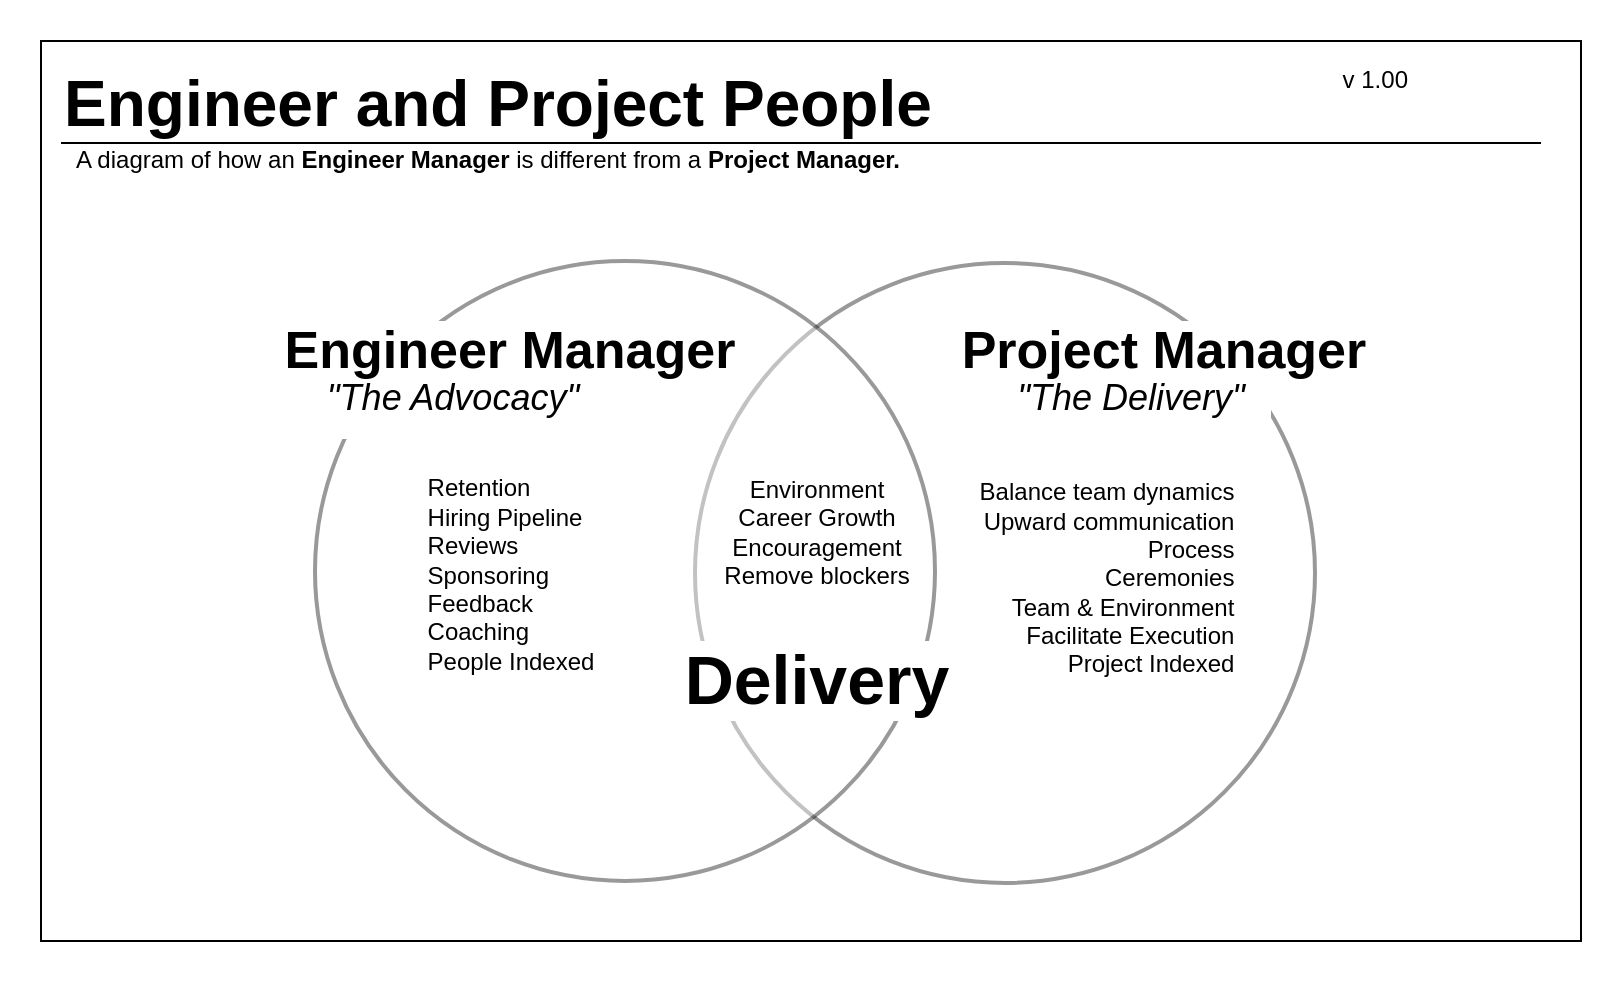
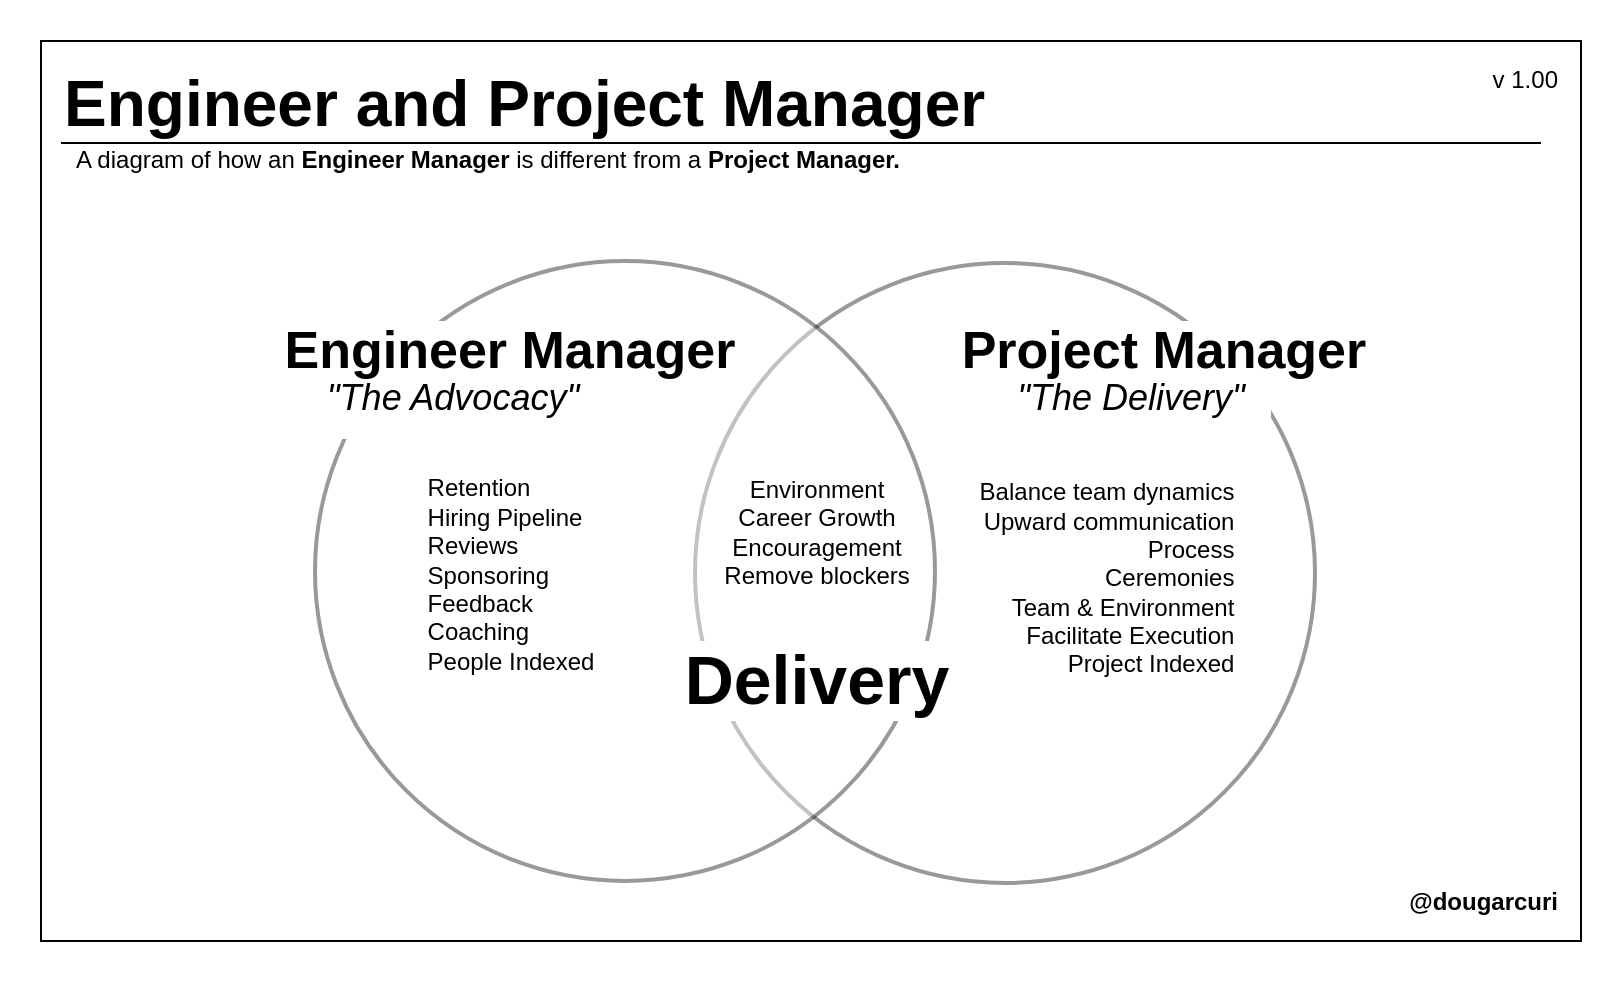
node "Engineer and Project People": label "Engineer and Project People" -> "Engineer and Project Manager"
node "v 1.00": moved (1361, 81) -> (1511, 81)
node "@dougarcuri": added
